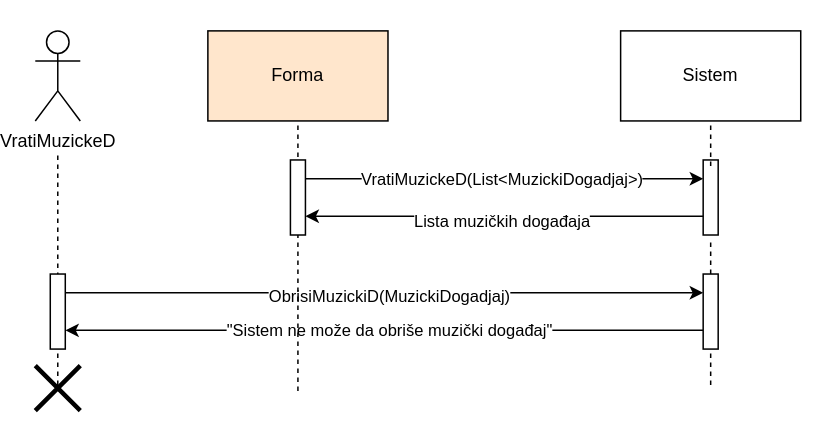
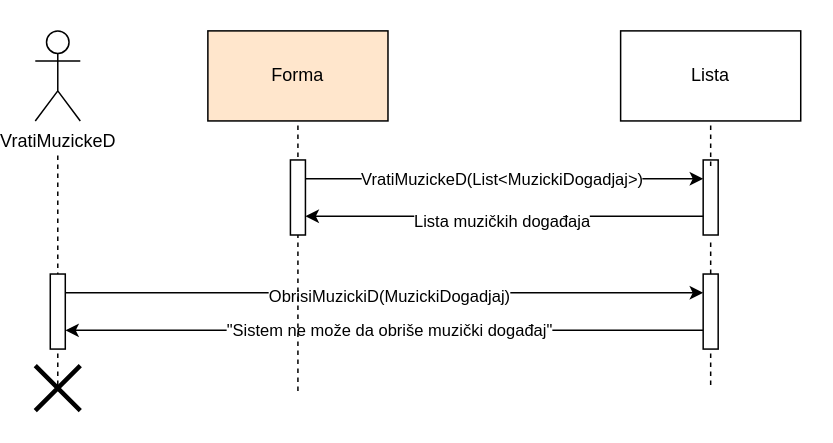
node "Sistem": label "Sistem" -> "Lista"
